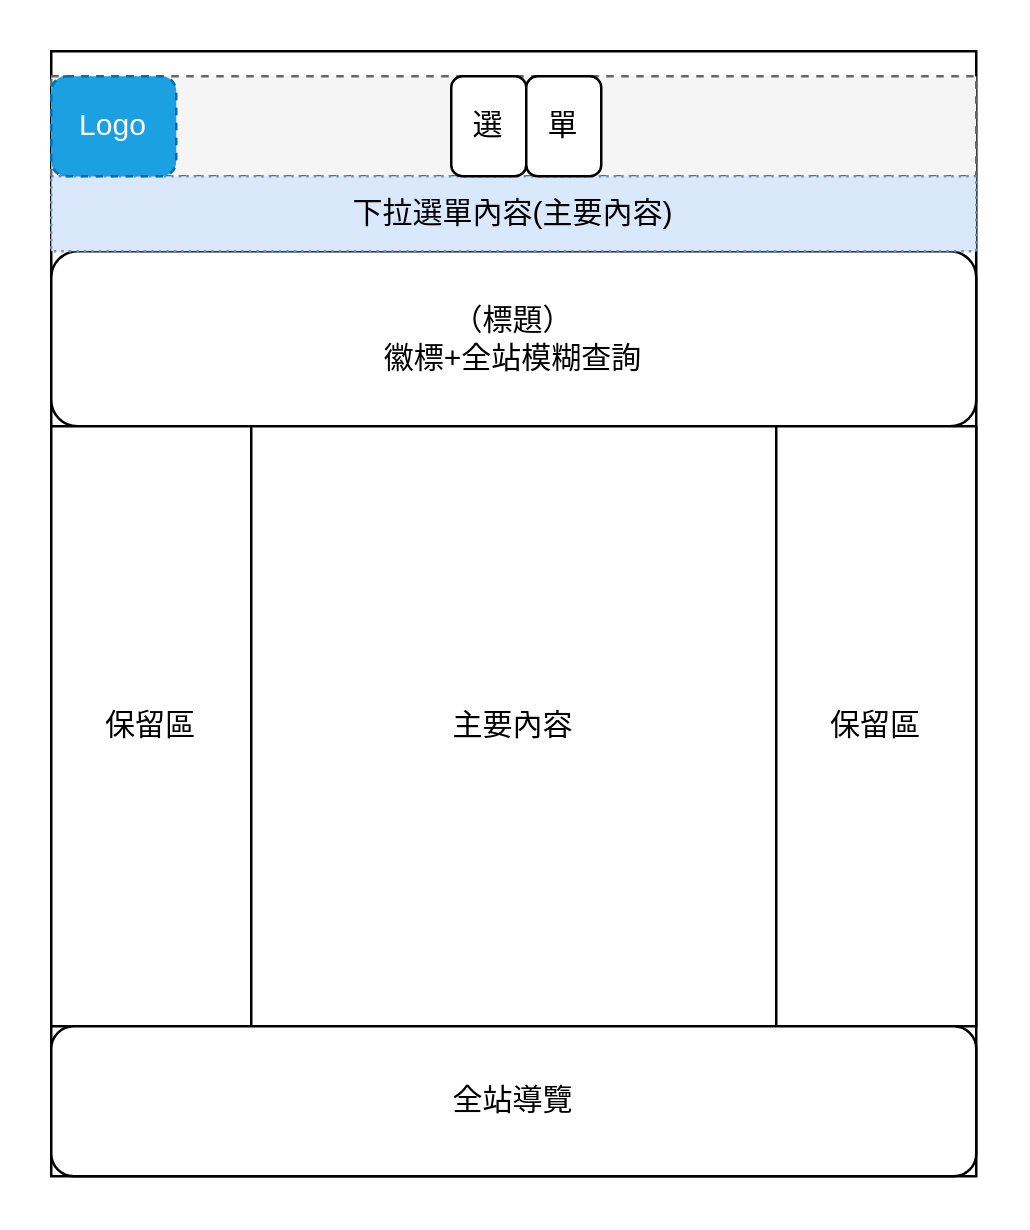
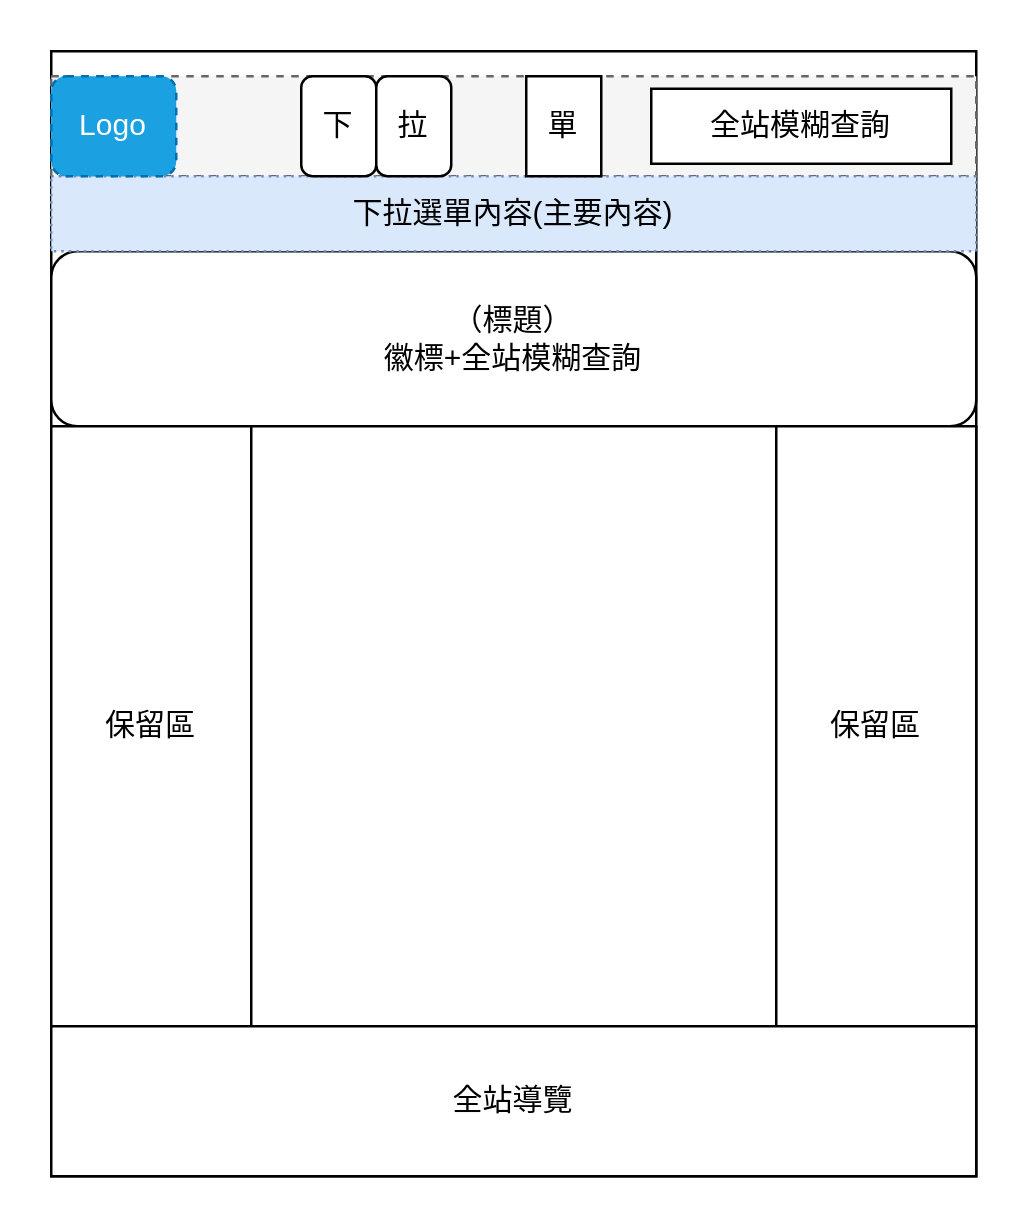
node "下": added
node "拉": added
node "選": removed
node "單": shape rounded rectangle -> rectangle
node "全站模糊查詢": added
node "主要內容": removed
node "全站導覽": shape rounded rectangle -> rectangle
